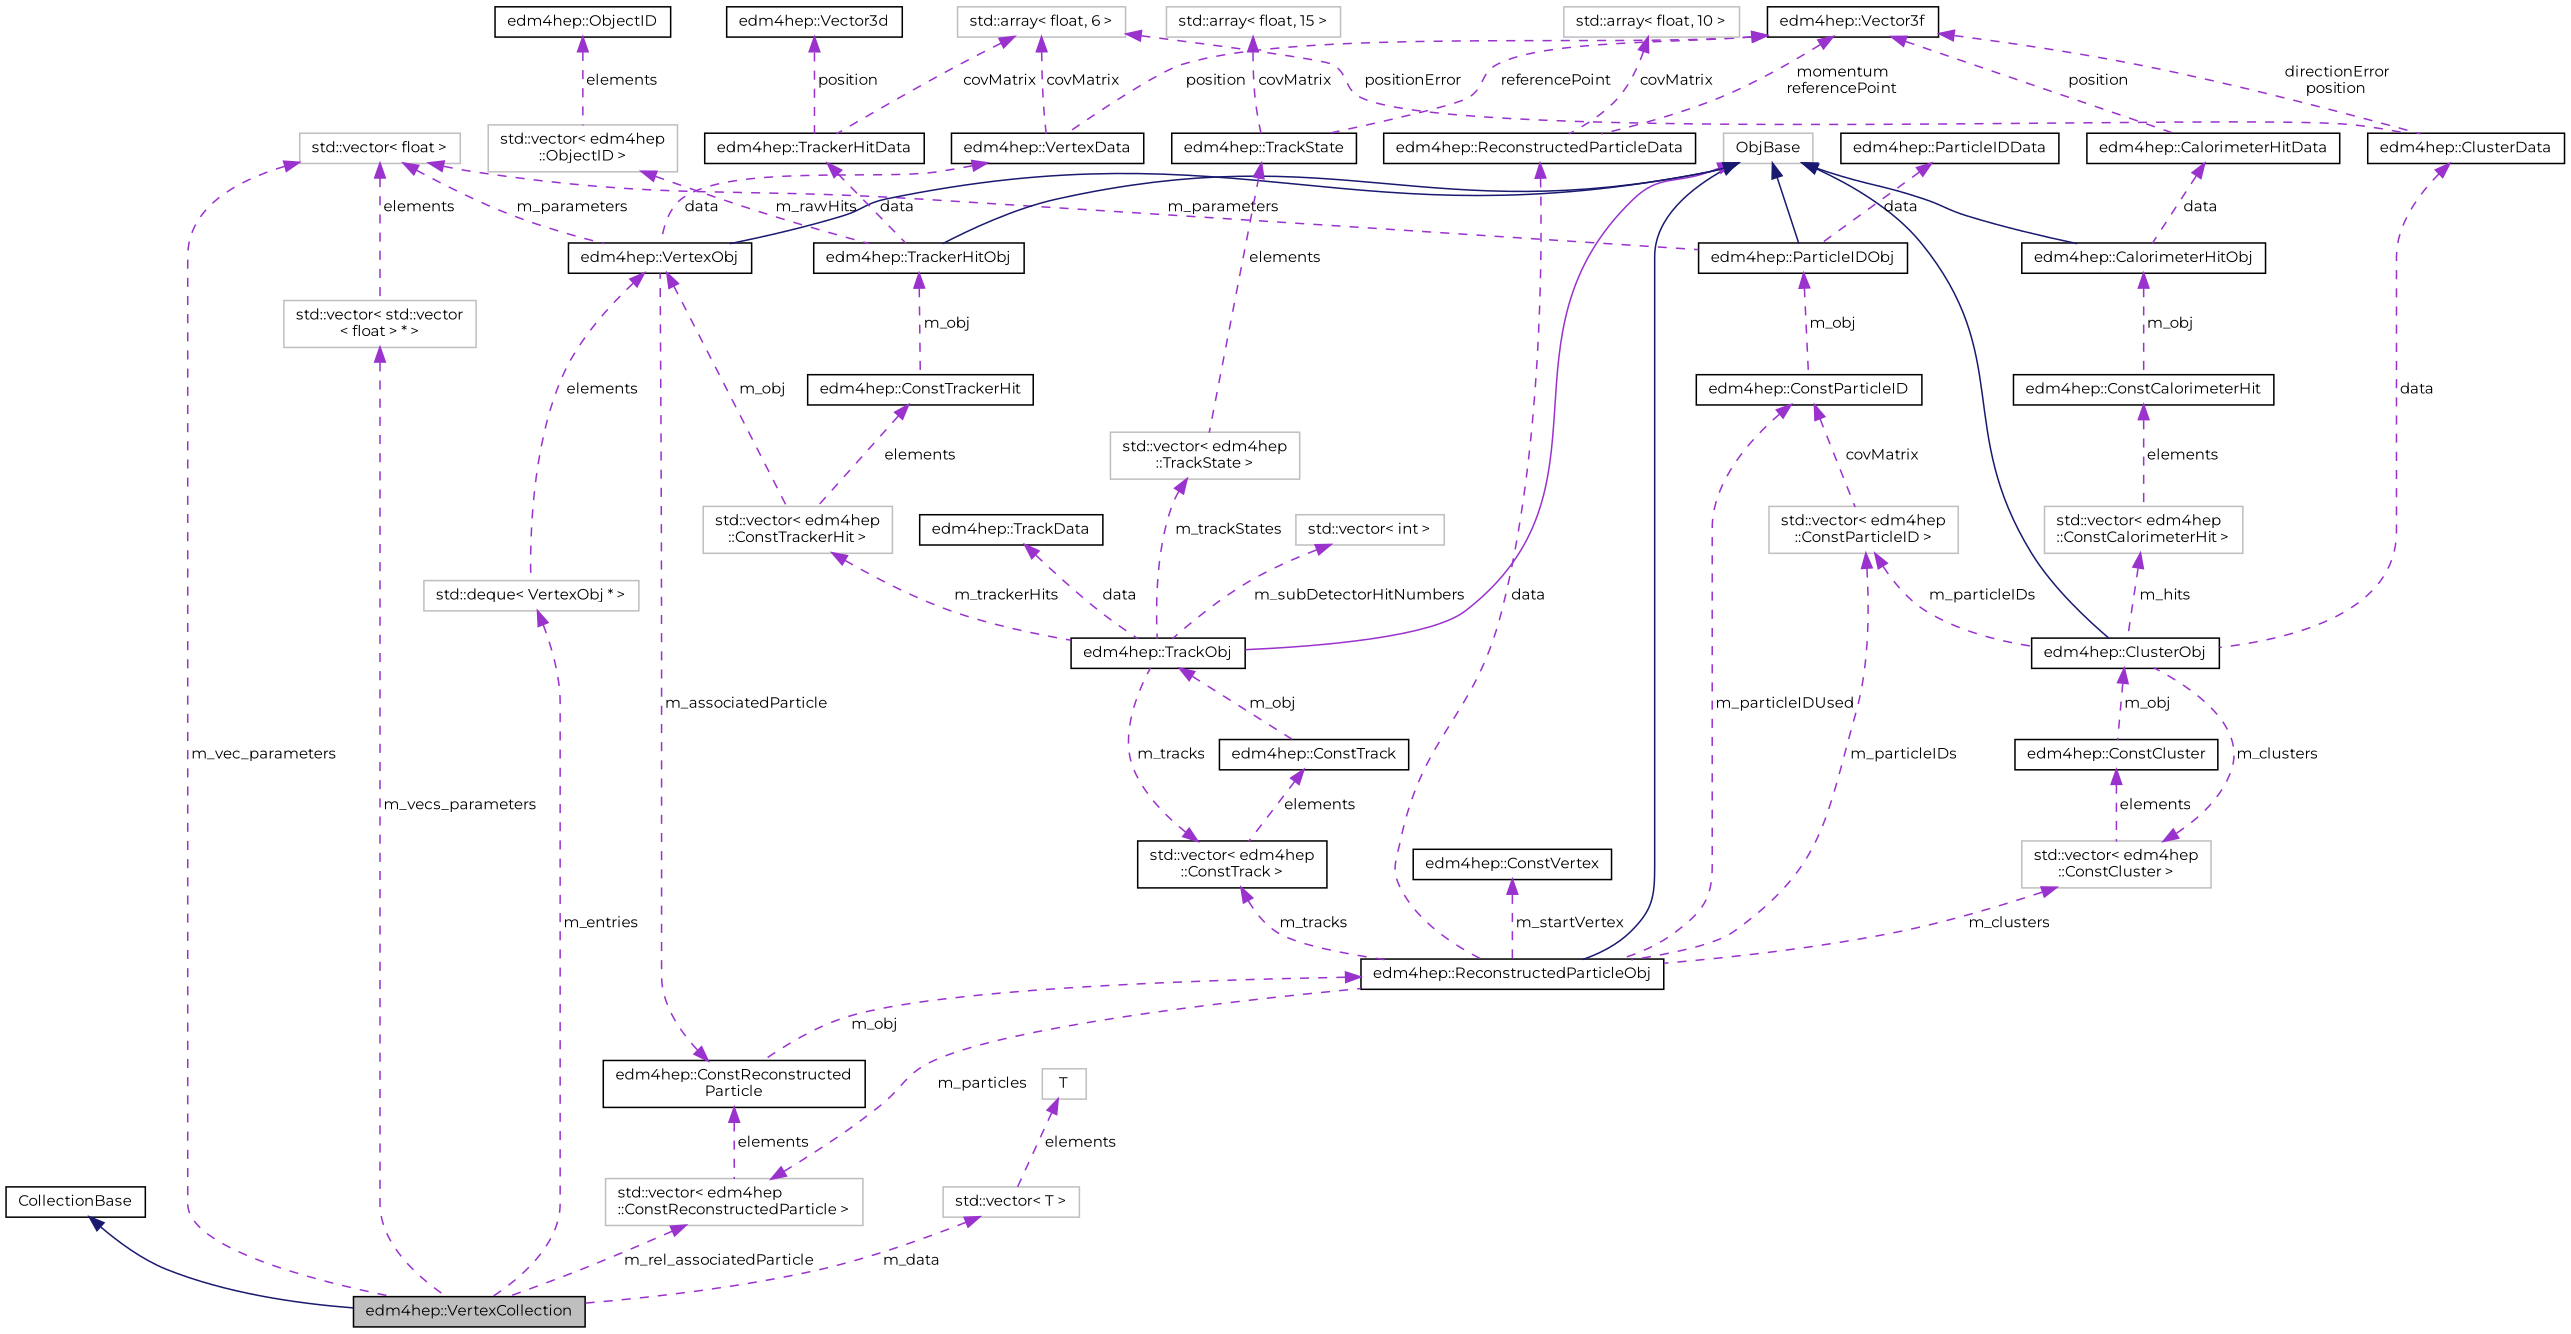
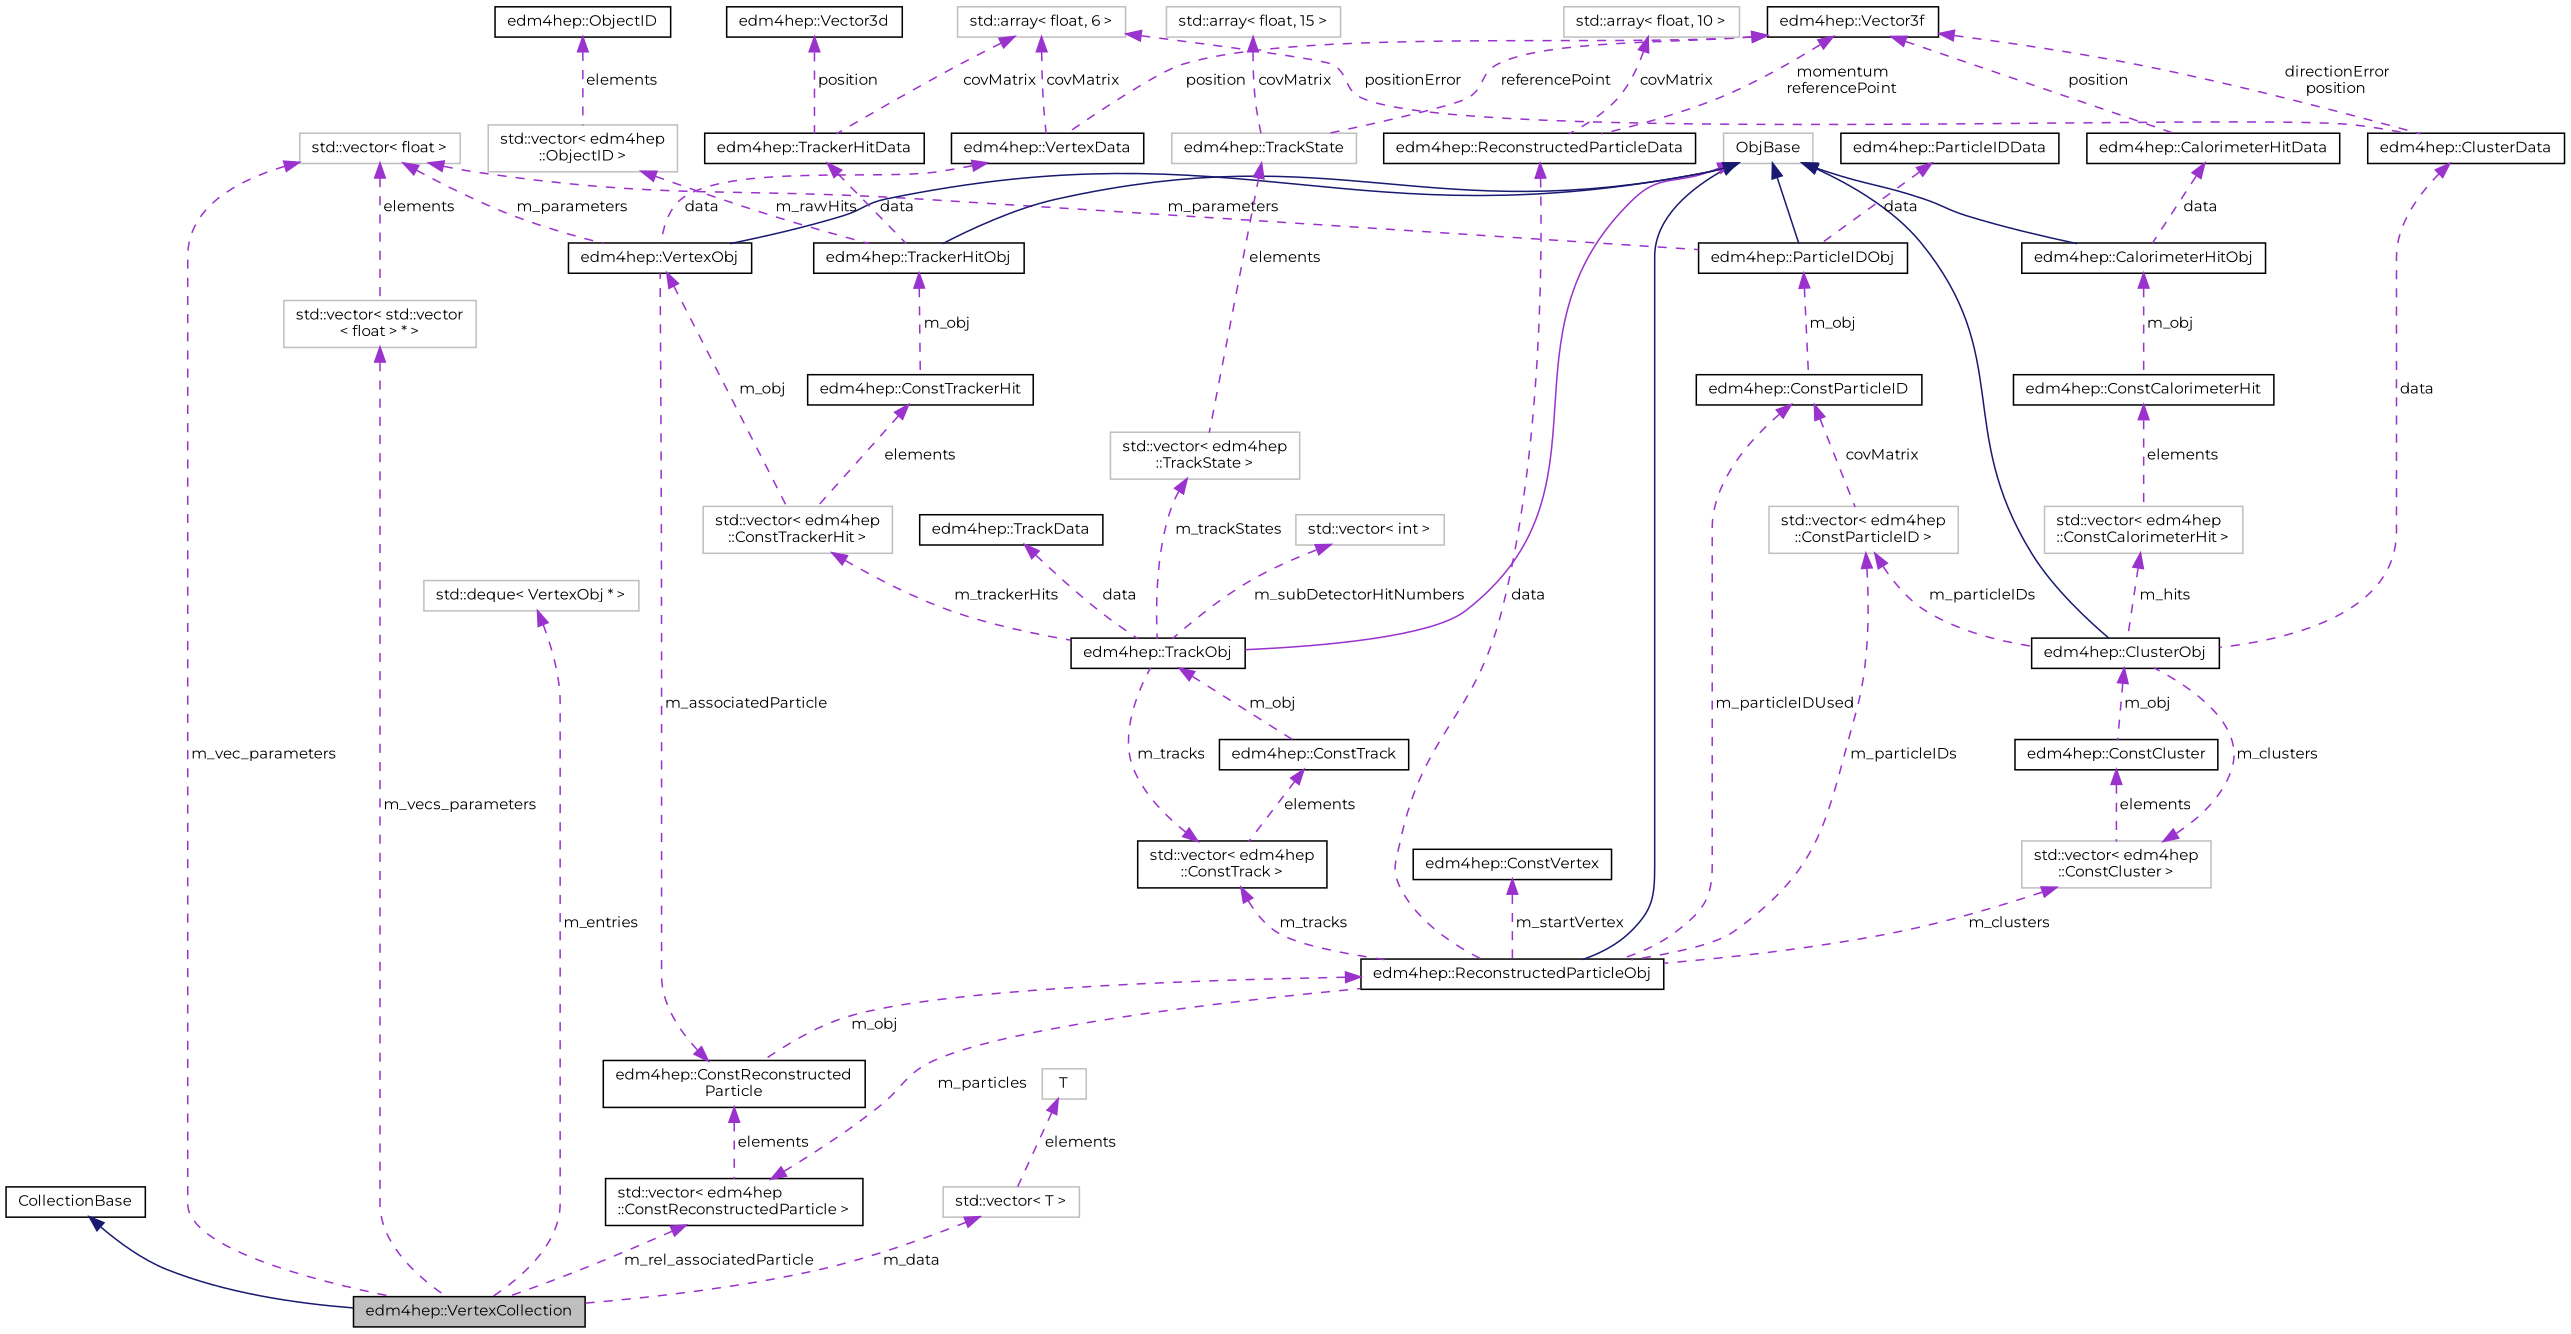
node "edm4hep::TrackState": color black -> grey75
edge "std::deque< VertexObj * >" -> "edm4hep::VertexObj": removed, label "elements"
node "std::vector< edm4hep ::ConstReconstructedParticle >": color grey75 -> black
